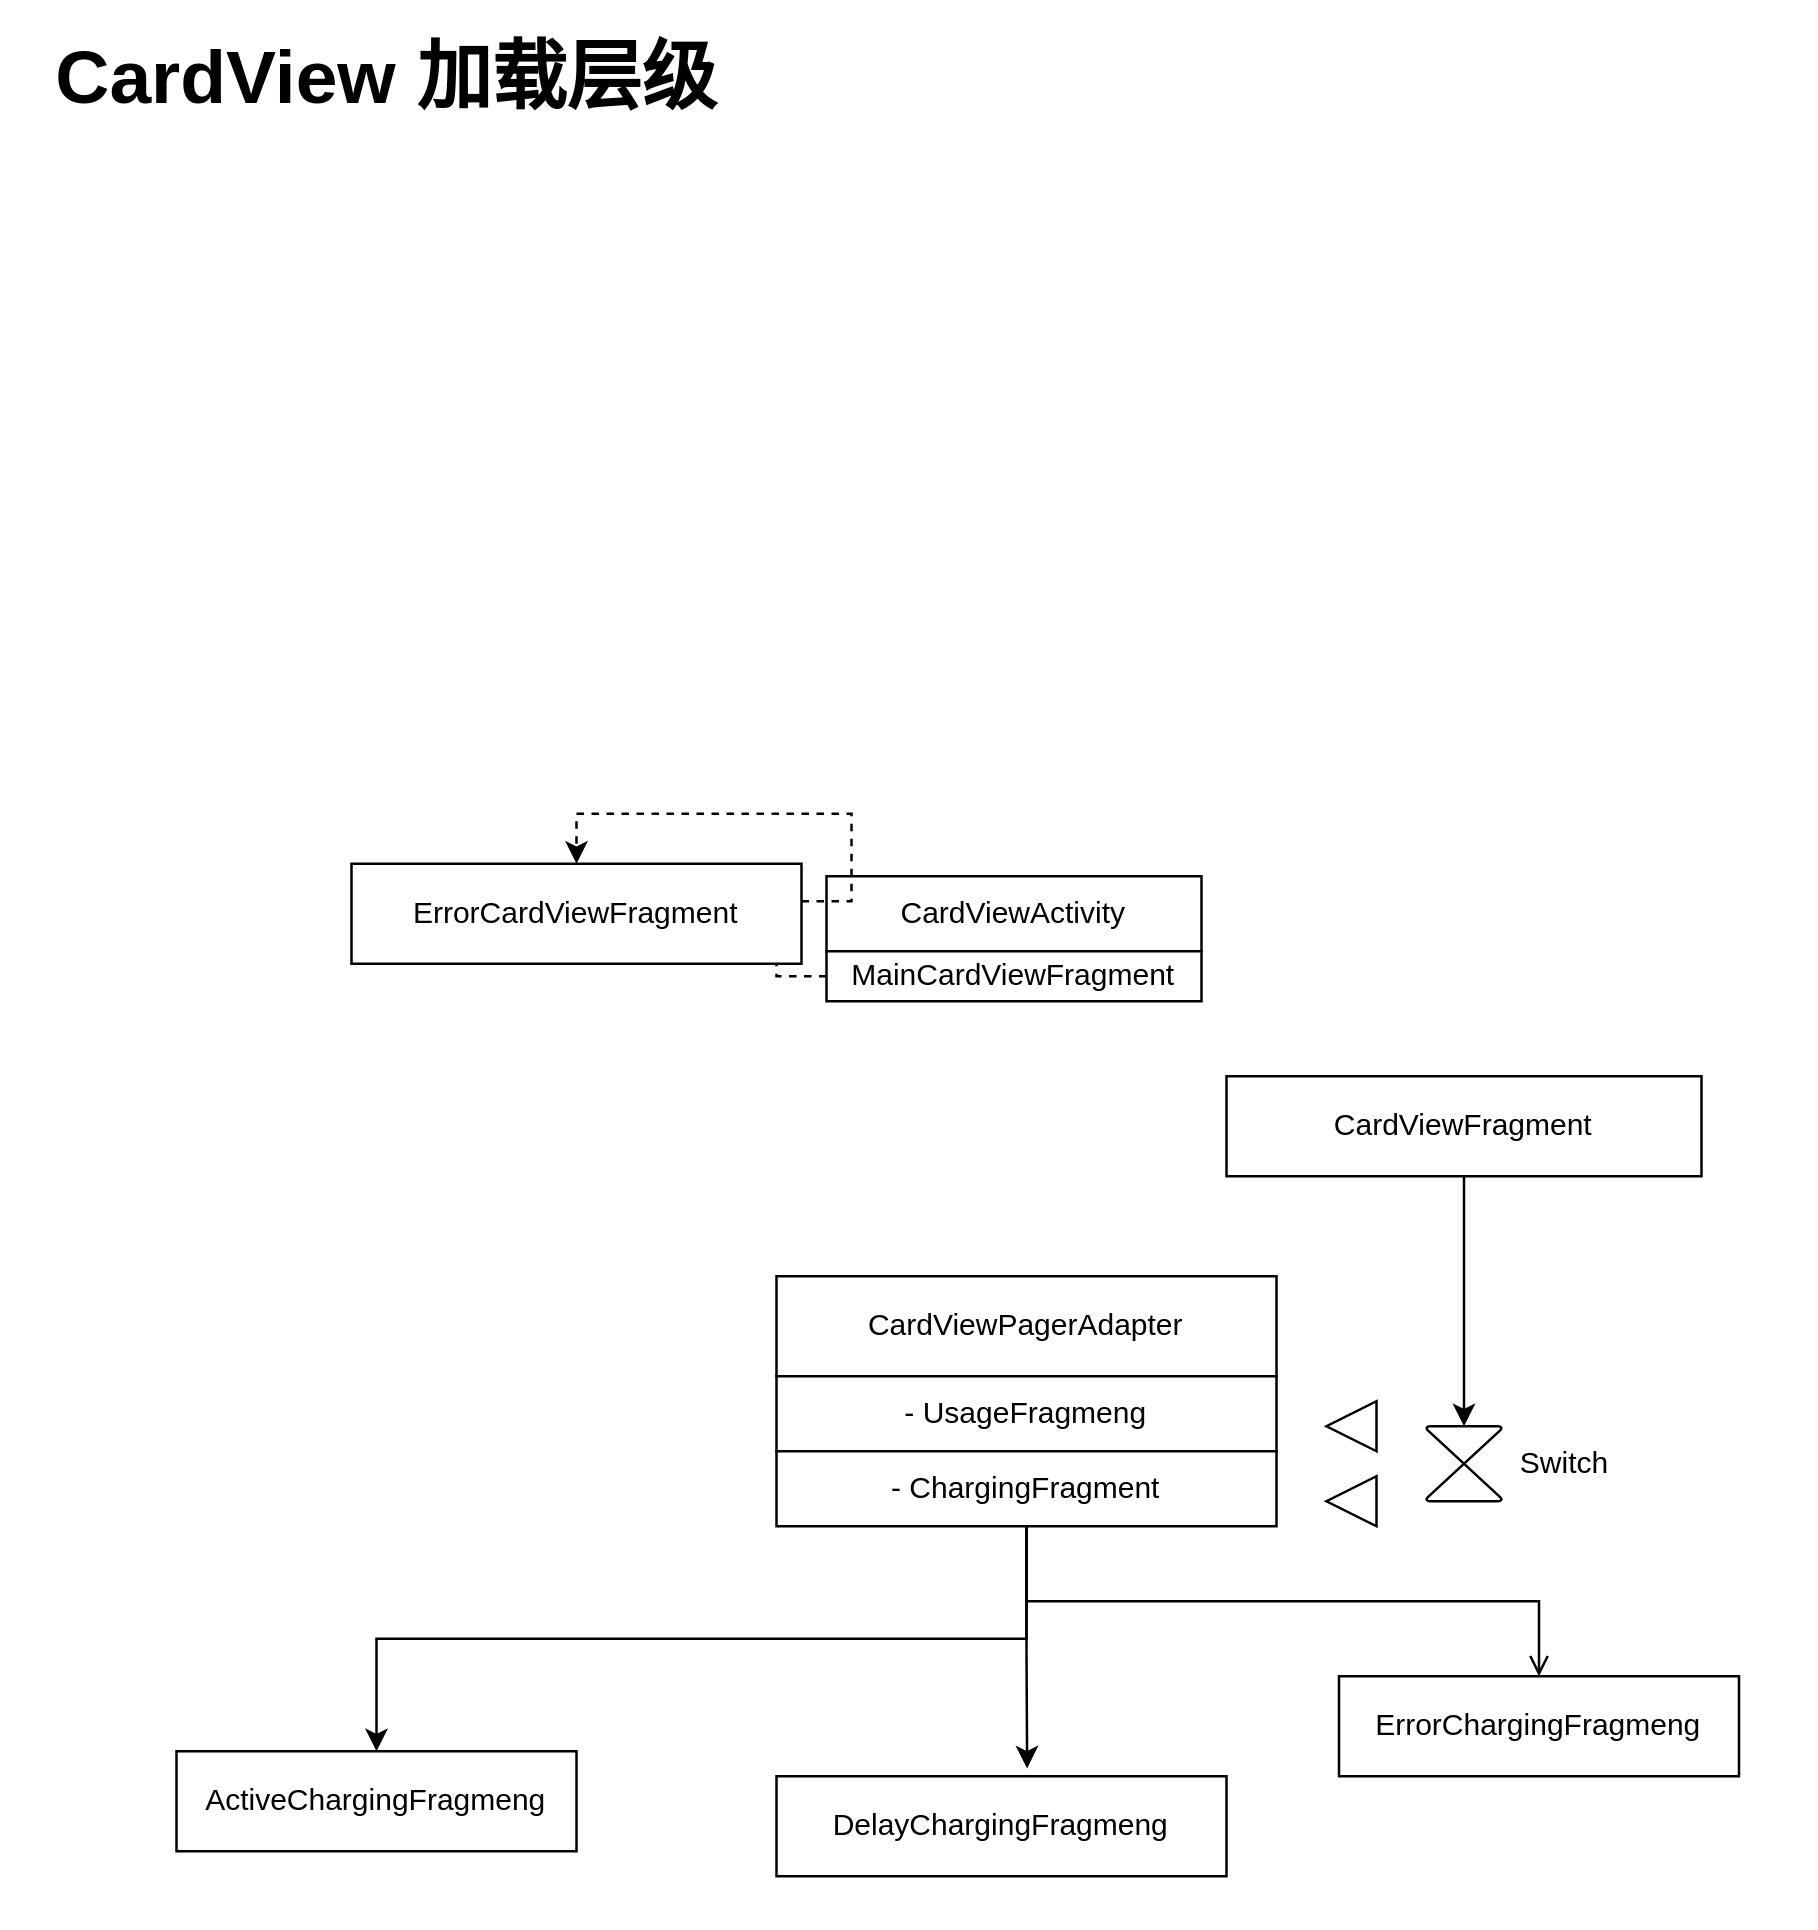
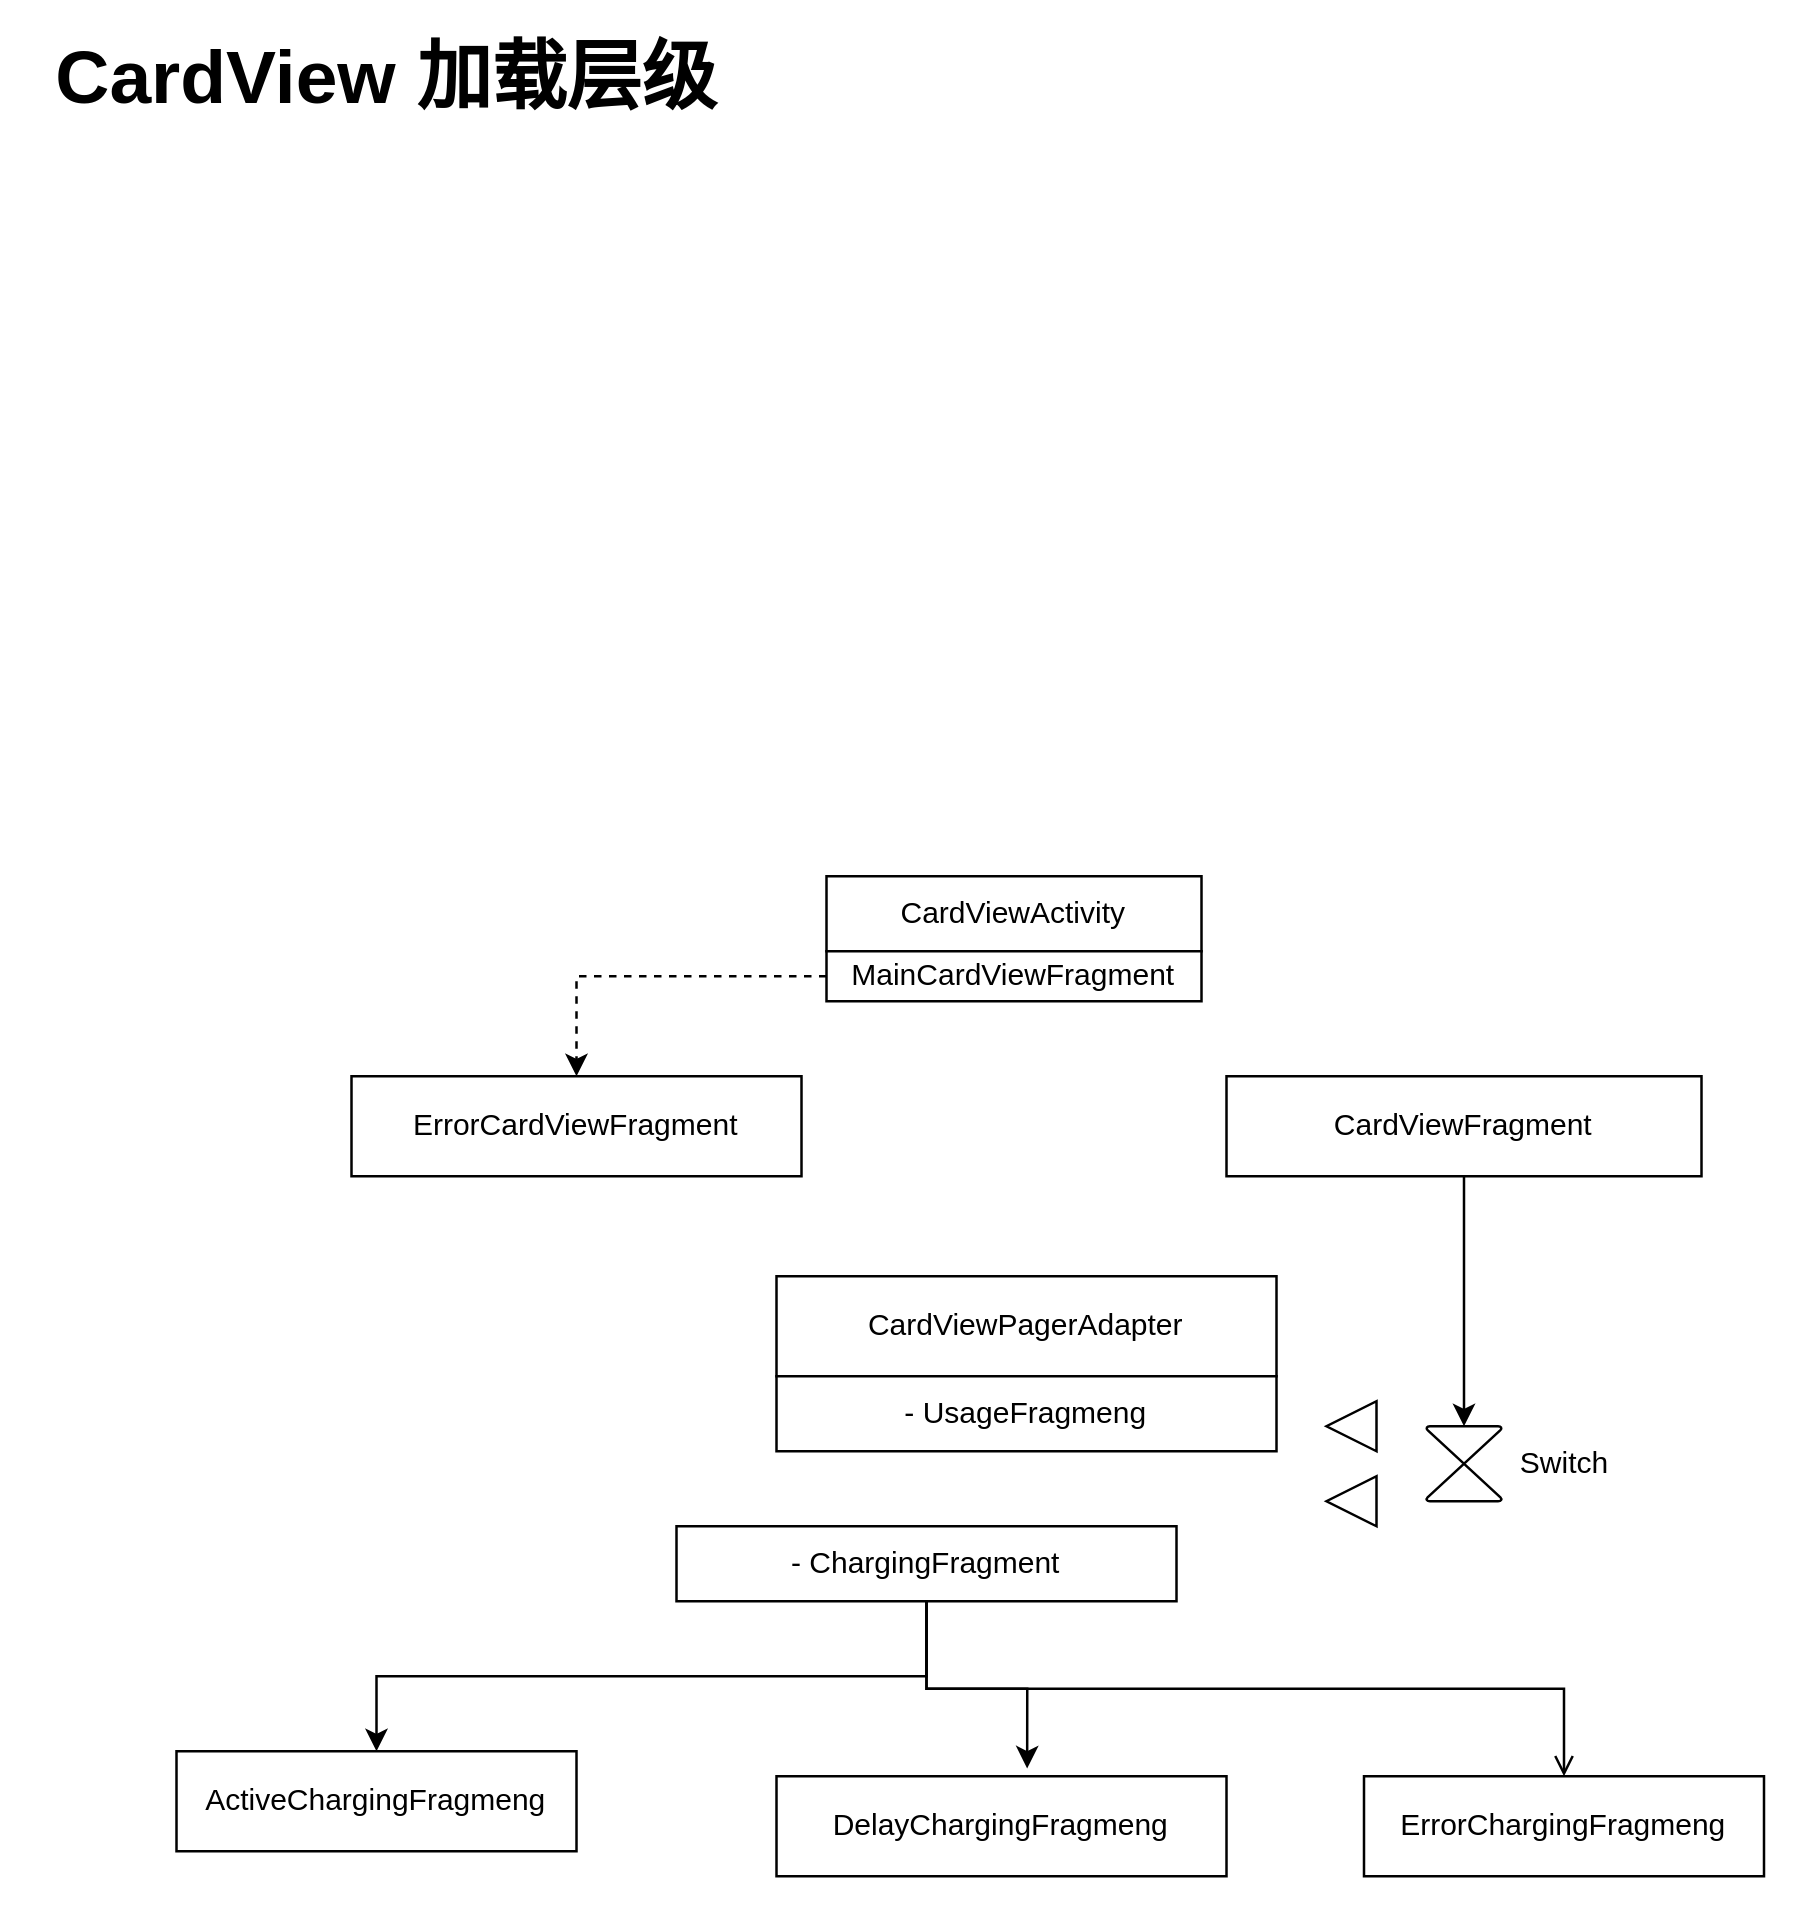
node "ErrorCardViewFragment": moved (576, 914) -> (576, 1126)
node "- ChargingFragment": moved (1026, 1489) -> (926, 1564)
node "ErrorChargingFragmeng": moved (1539, 1726) -> (1564, 1826)
